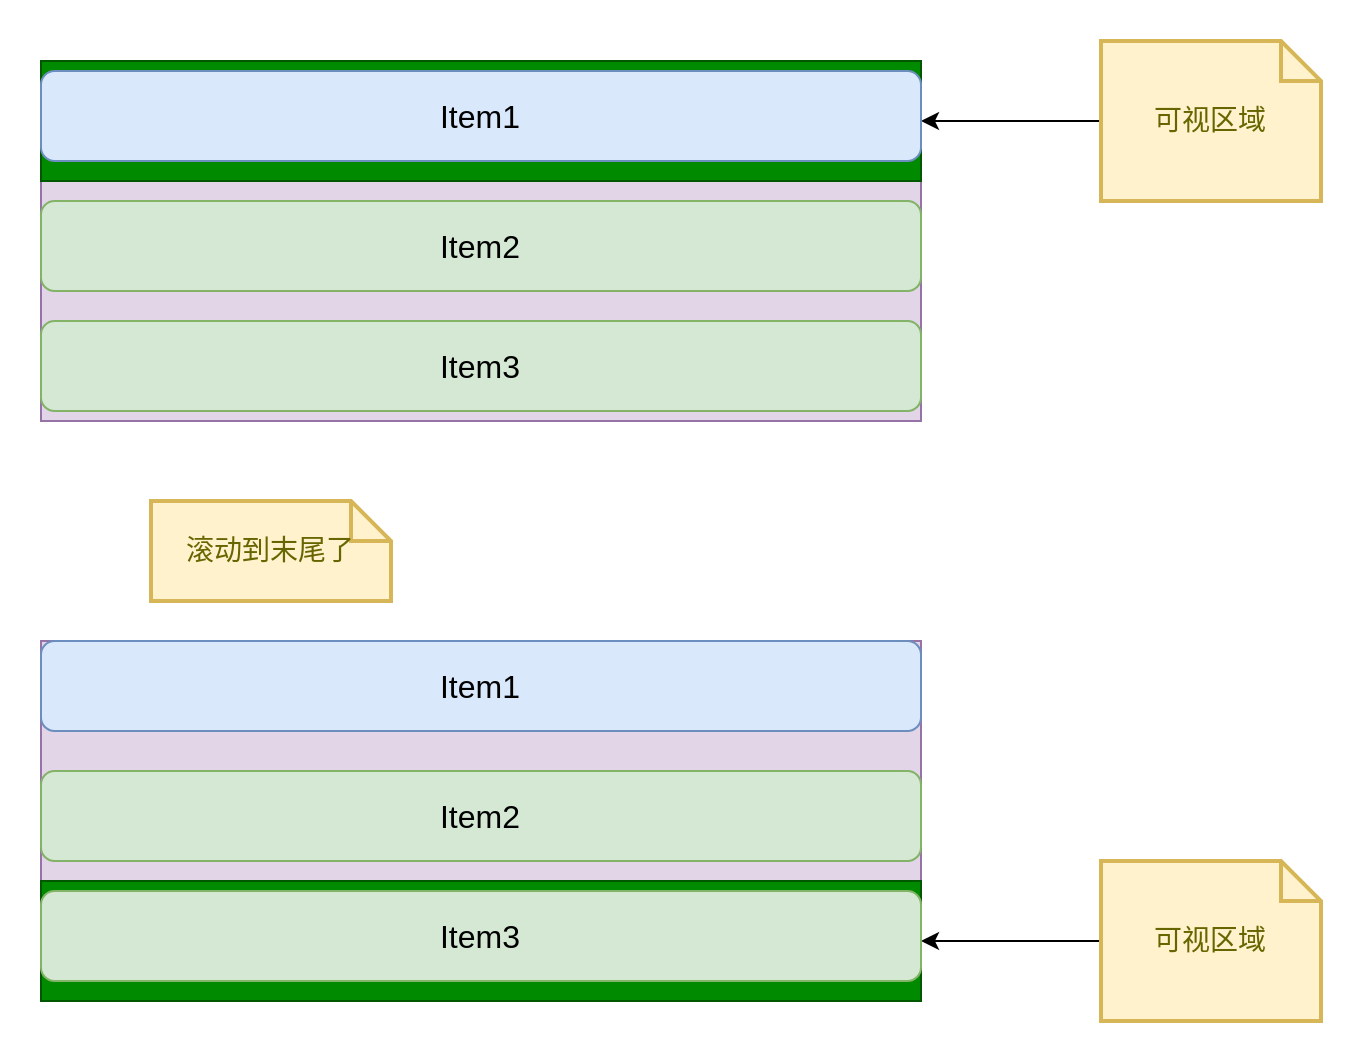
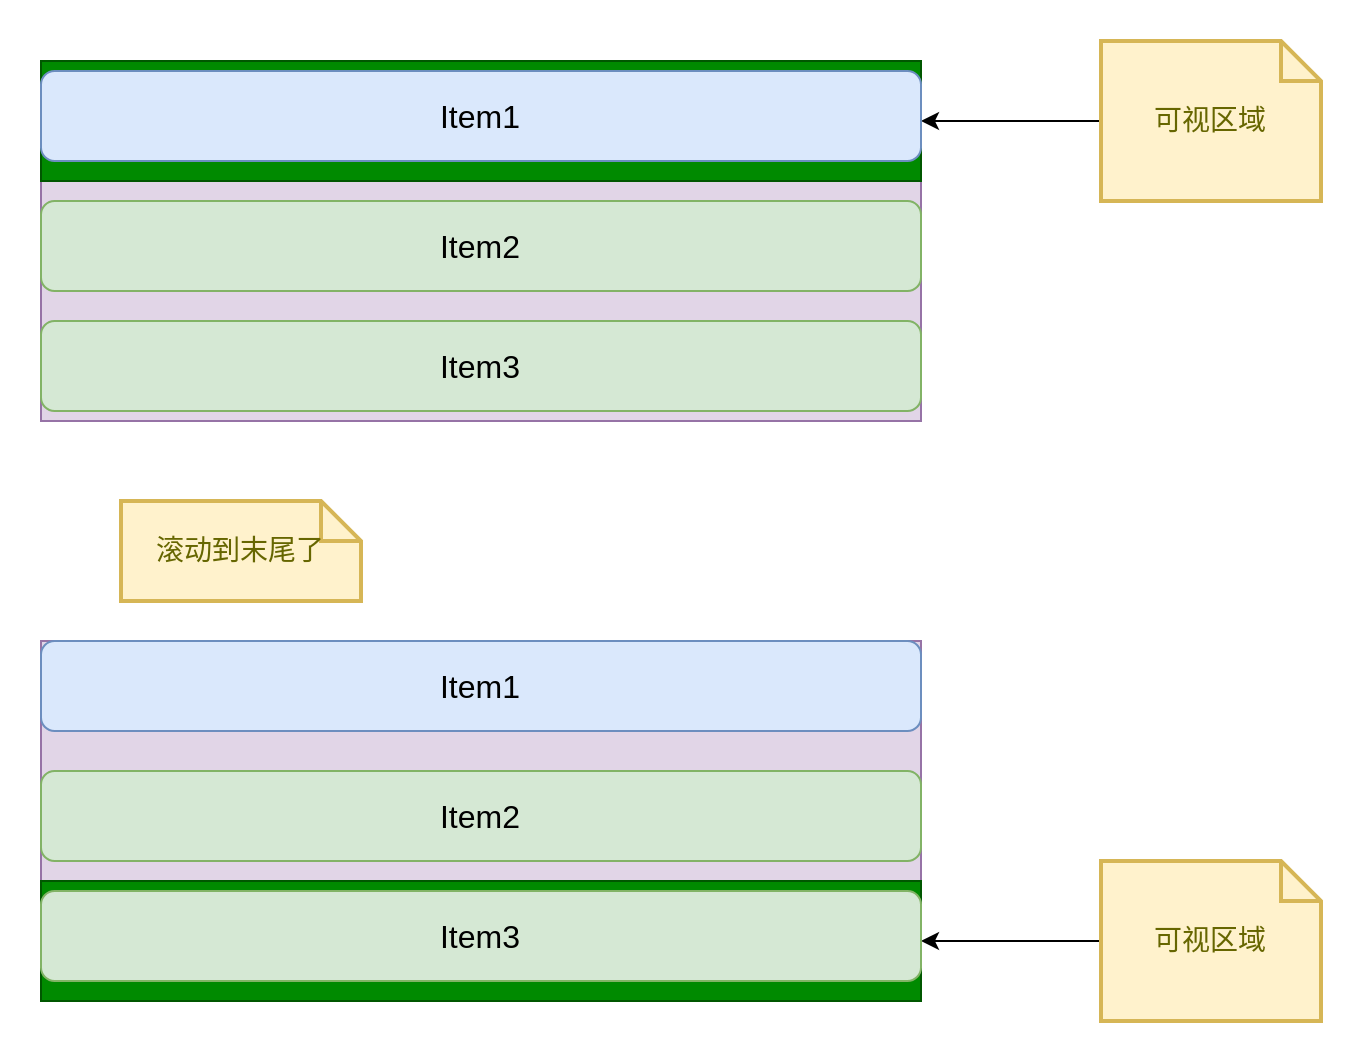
node "滚动到末尾了": moved (271, 551) -> (241, 551)
